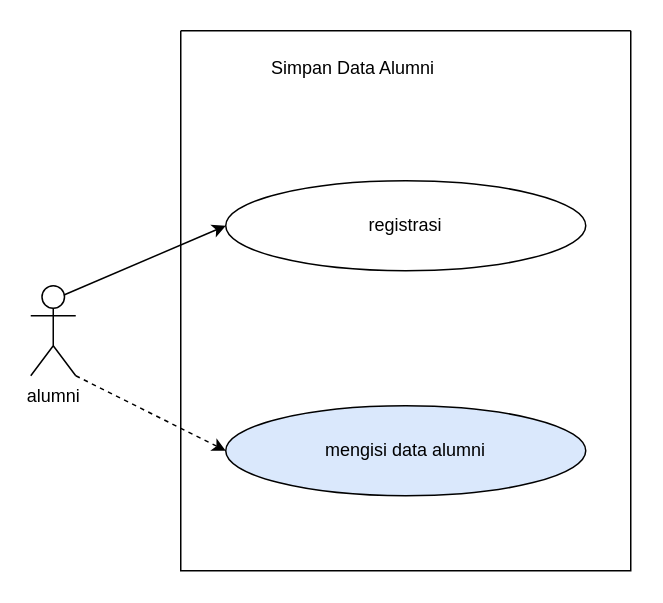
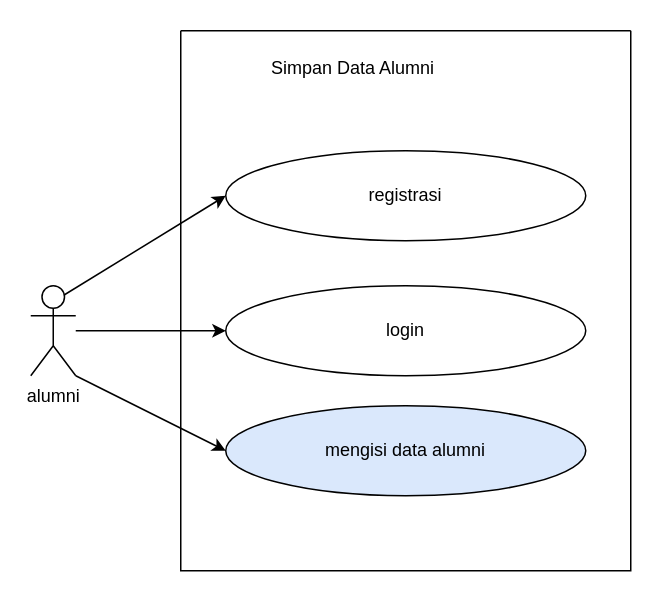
node "registrasi": moved (406, 226) -> (406, 196)
edge "alumni" -> "login": added
node "login": added
edge "alumni" -> "mengisi data alumni": style dashed -> solid
